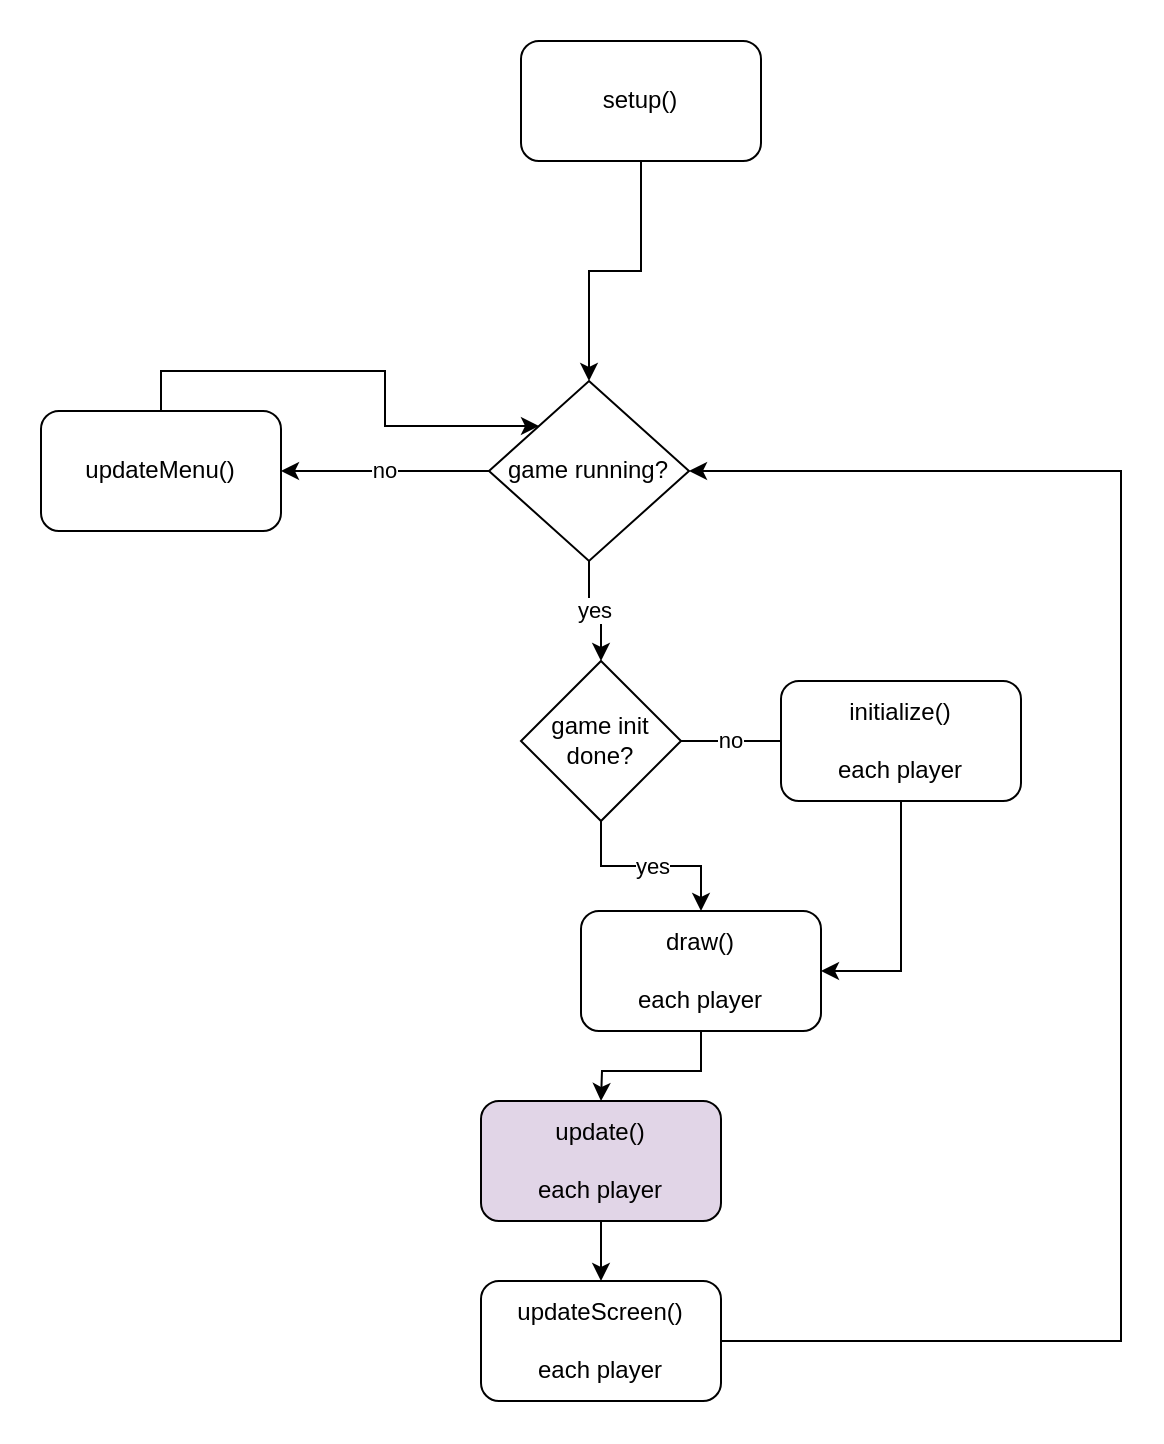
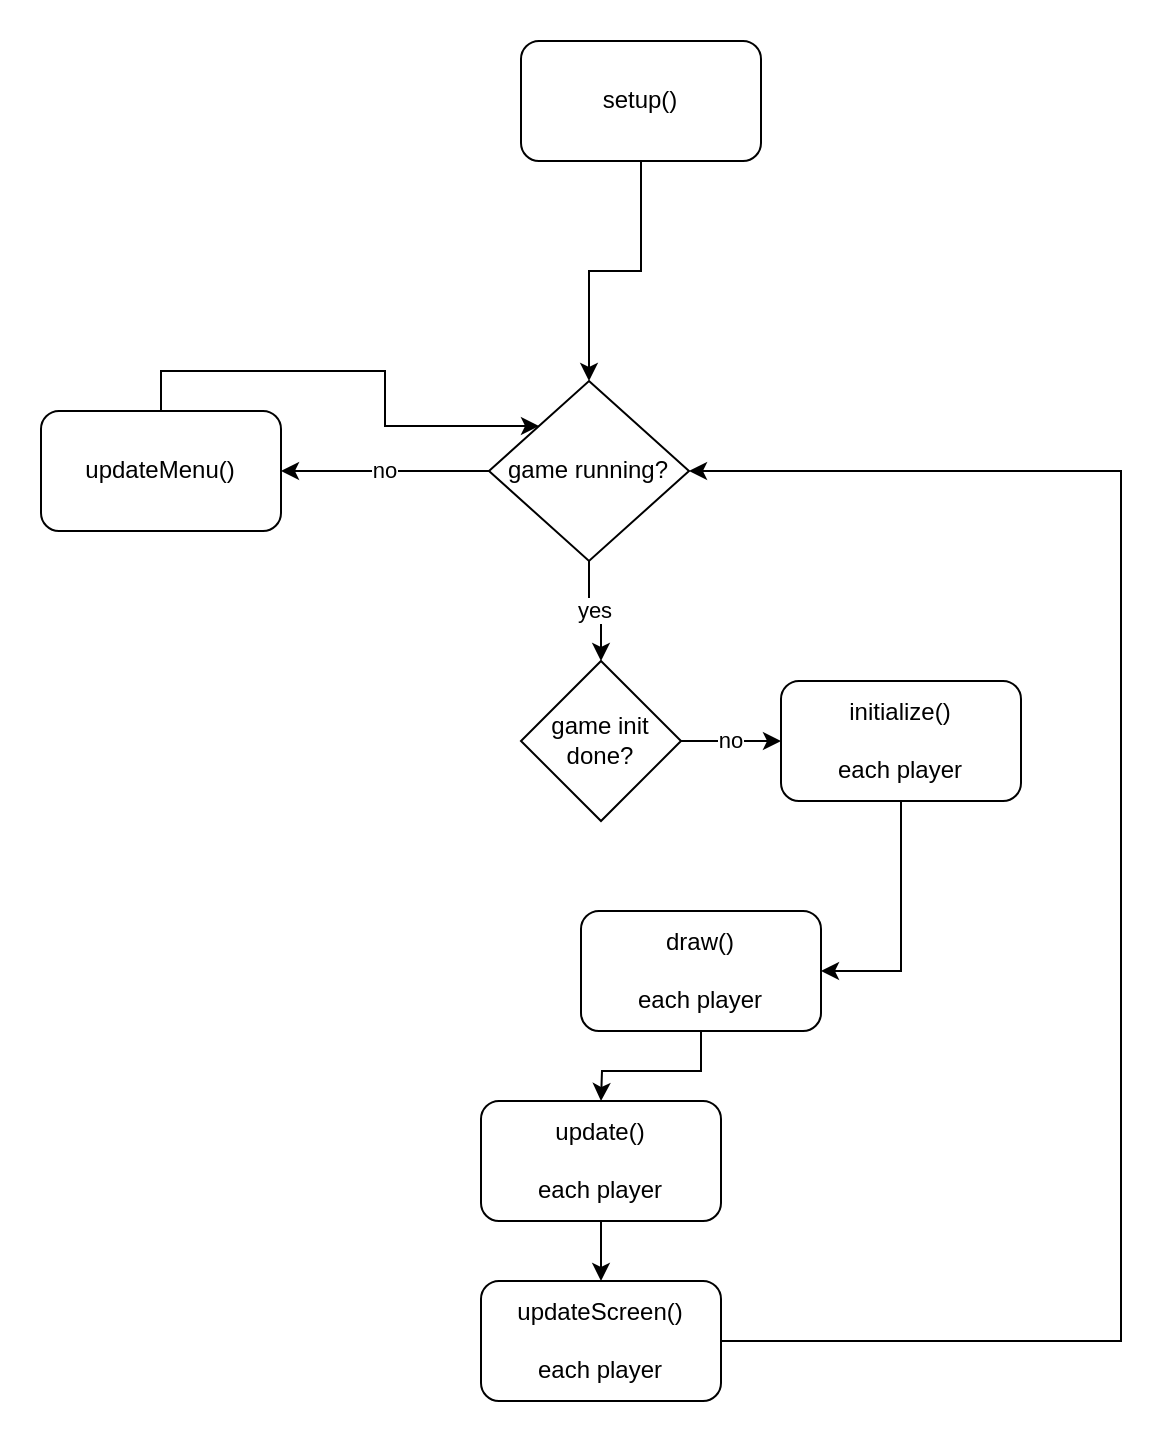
edge "game init done?" -- "initialize() each player": arrowhead none -> classic
edge "game init done?" -> "draw() each player": removed, label "yes"
node "update() each player": fillcolor #e1d5e7 -> #ffffff
